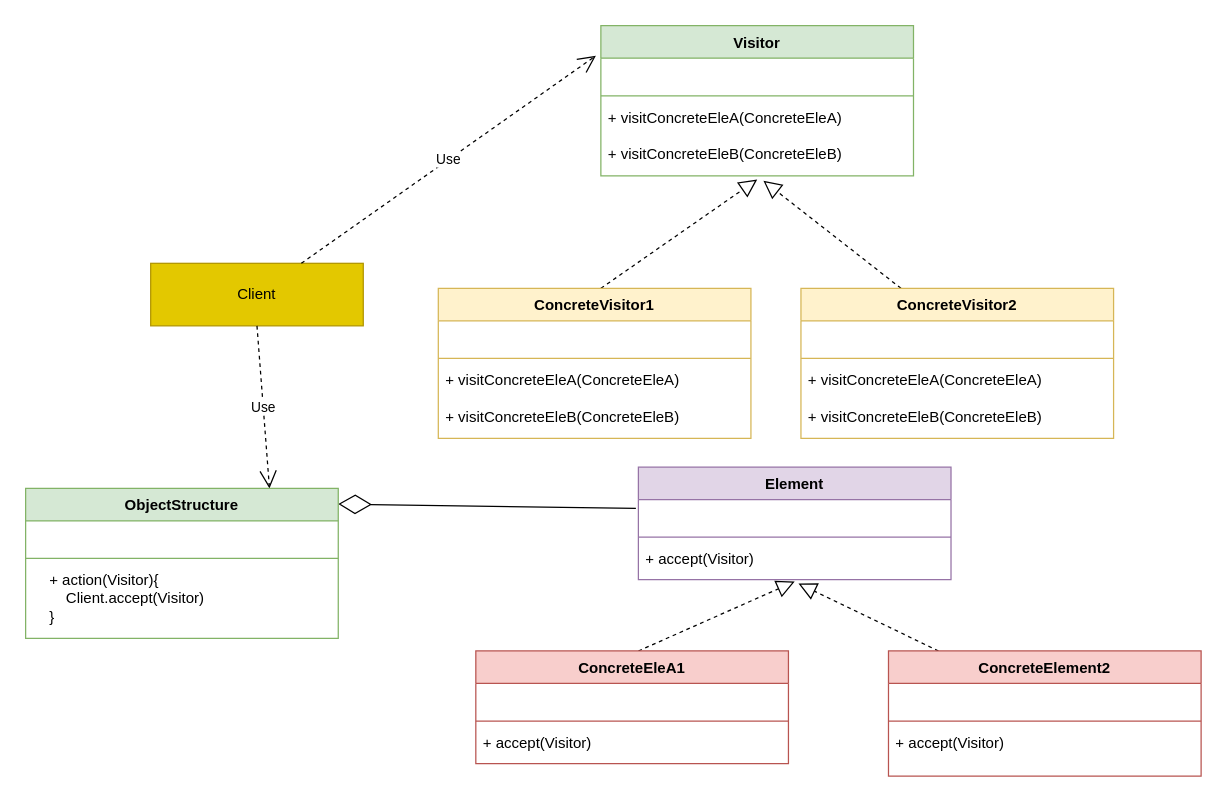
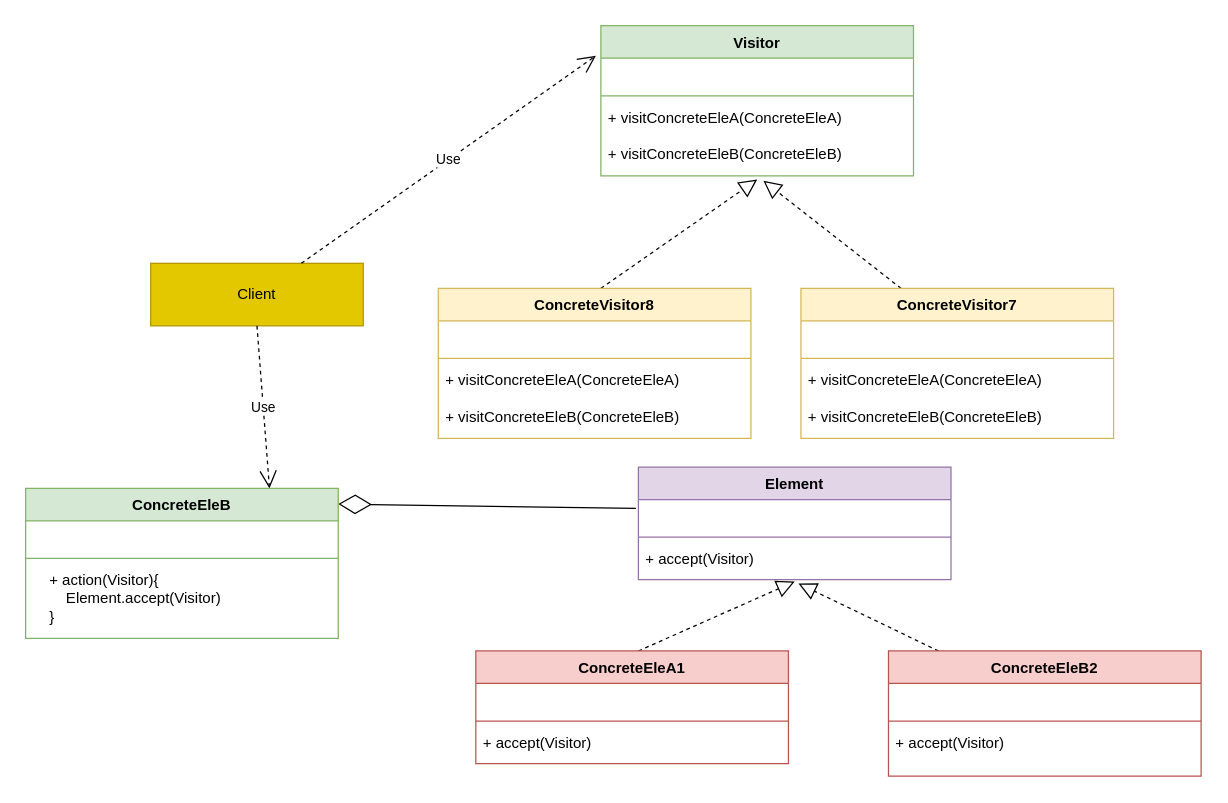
node "ConcreteVisitor1": label "ConcreteVisitor1" -> "ConcreteVisitor8"
node "ConcreteVisitor2": label "ConcreteVisitor2" -> "ConcreteVisitor7"
node "ObjectStructure": label "ObjectStructure" -> "ConcreteEleB"
node "+ action(Visitor){ Client.accept(Visitor) }": label "+ action(Visitor){ Client.accept(Visitor) }" -> "+ action(Visitor){ Element.accept(Visitor) }"
node "ConcreteElement2": label "ConcreteElement2" -> "ConcreteEleB2"
